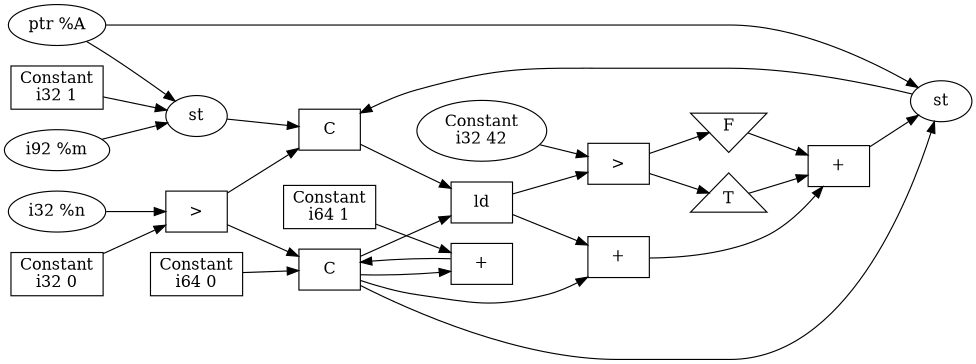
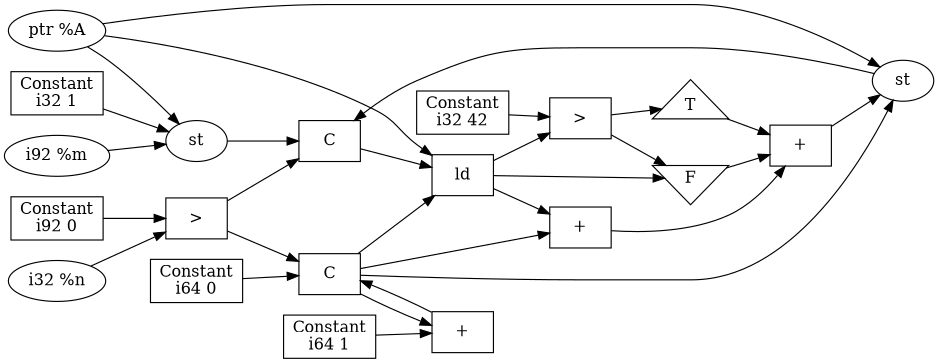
edge "ptr %A" -> "ld": added
node "Constant i32 42": shape ellipse -> box
edge "ld" -> "F": added
node "Constant i32 0": label "Constant i32 0" -> "Constant i92 0"
